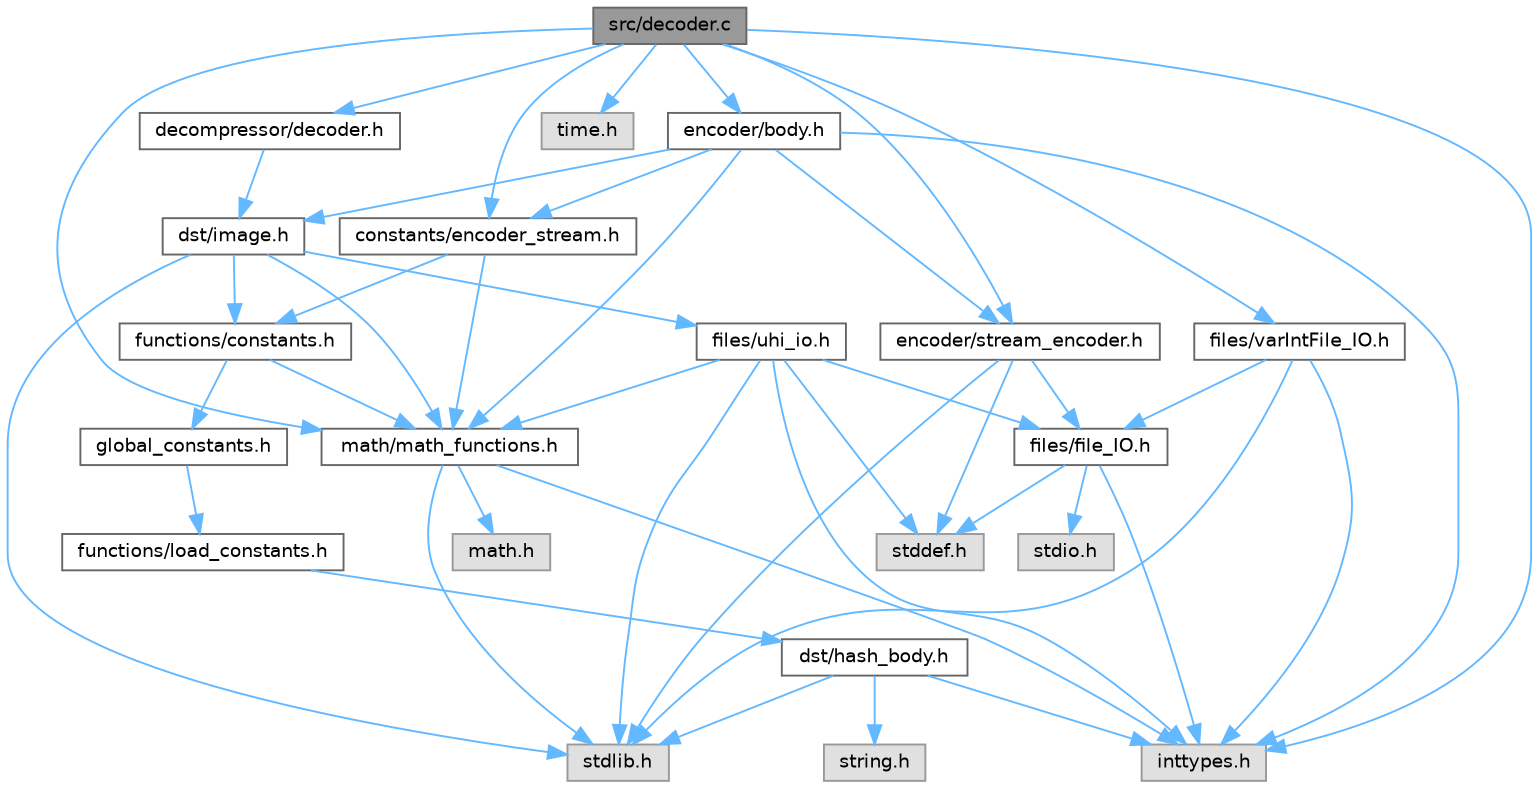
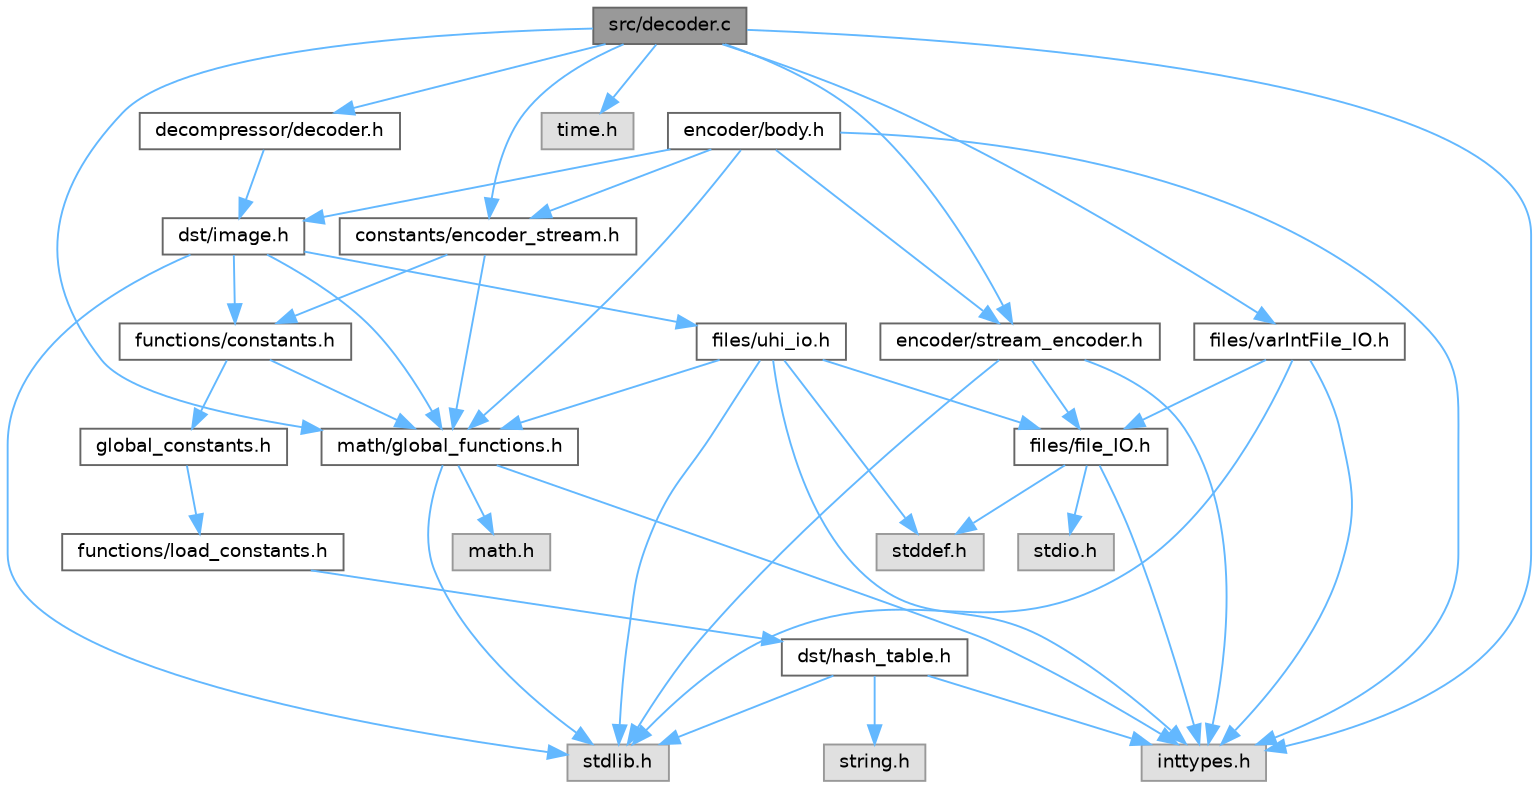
edge "src/decoder.c" -> "encoder/body.h": removed
edge "encoder/stream_encoder.h" -> "stddef.h": now "encoder/stream_encoder.h" -> "inttypes.h"
node "math/math_functions.h": label "math/math_functions.h" -> "math/global_functions.h"
node "dst/hash_body.h": label "dst/hash_body.h" -> "dst/hash_table.h"
